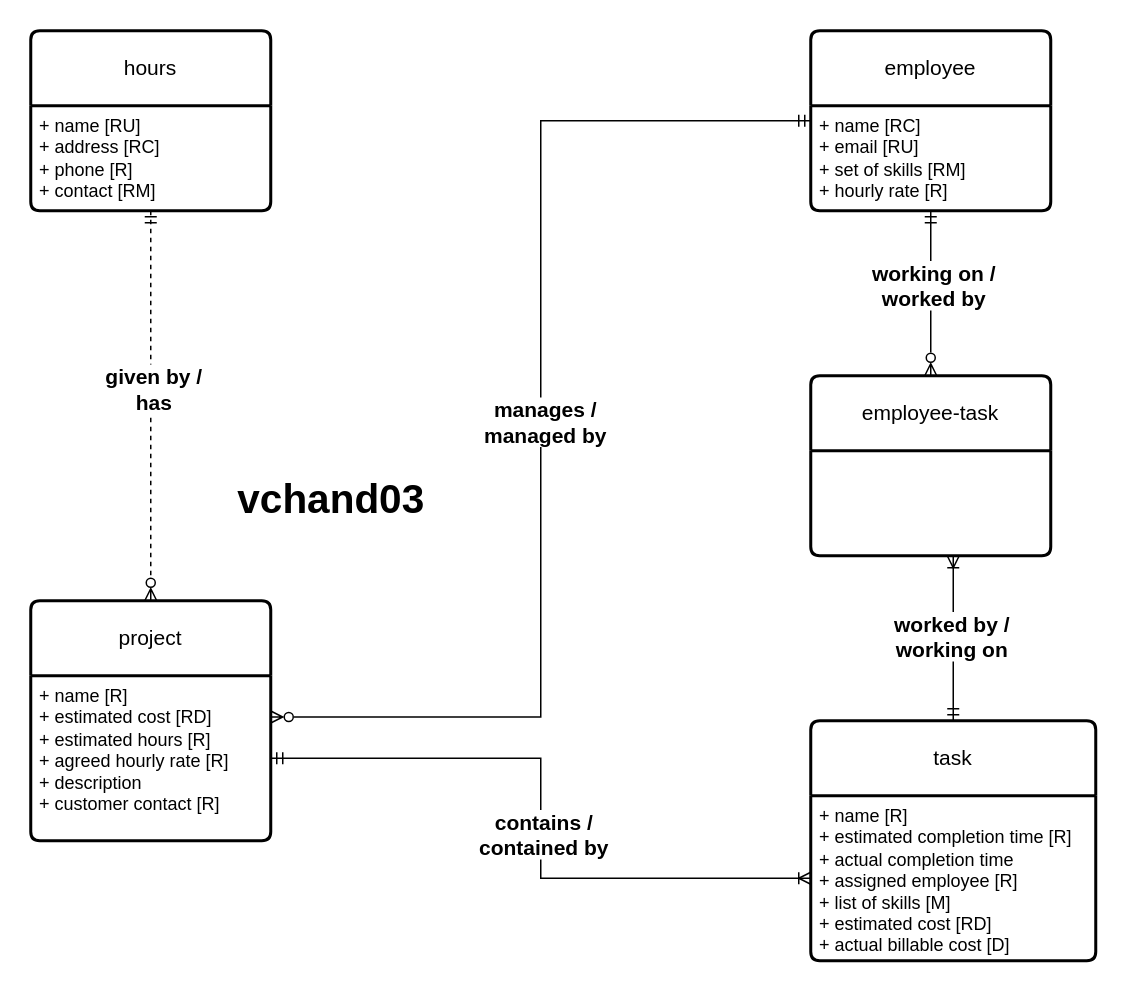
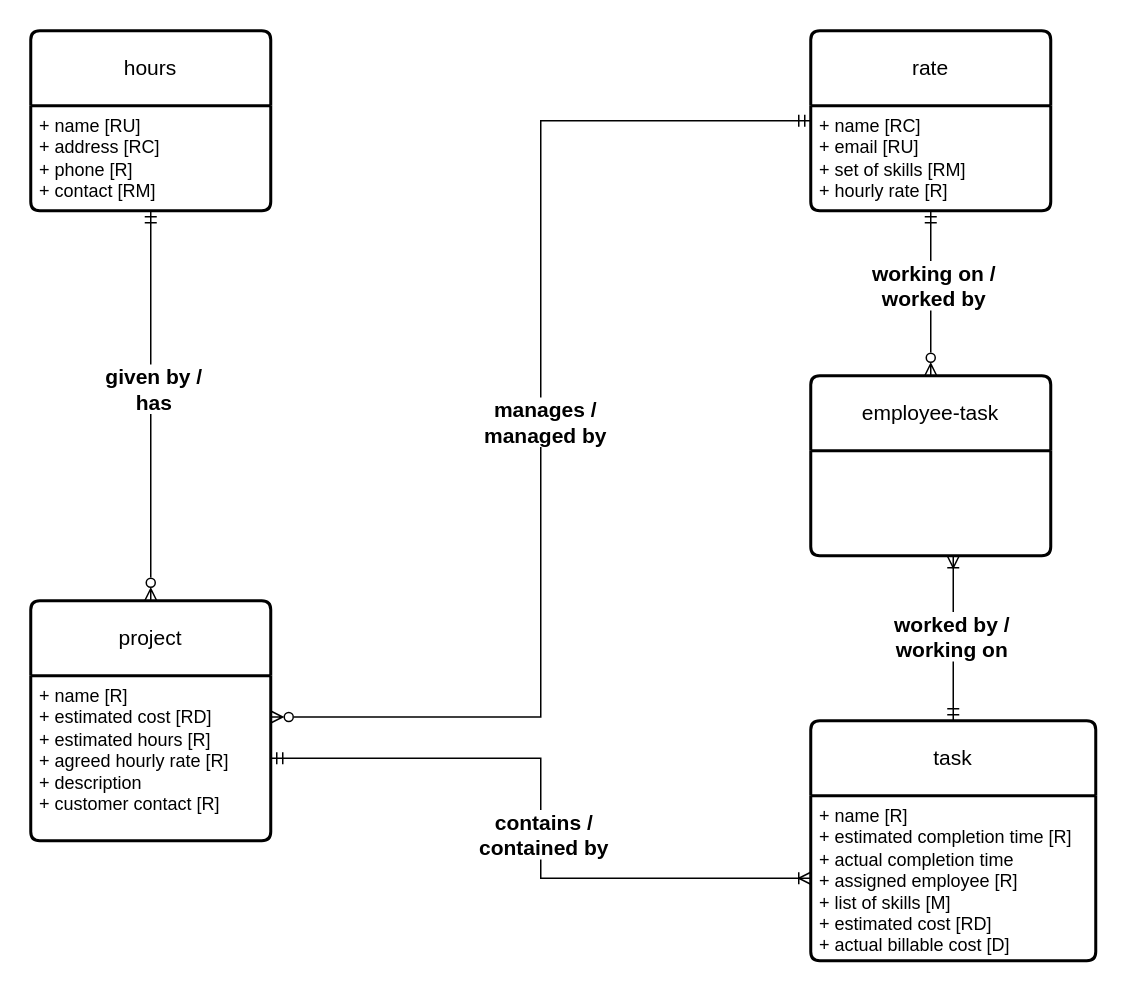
node "employee": label "employee" -> "rate"
edge "hours" -- "project": style dashed -> solid
node "vchand03": removed
